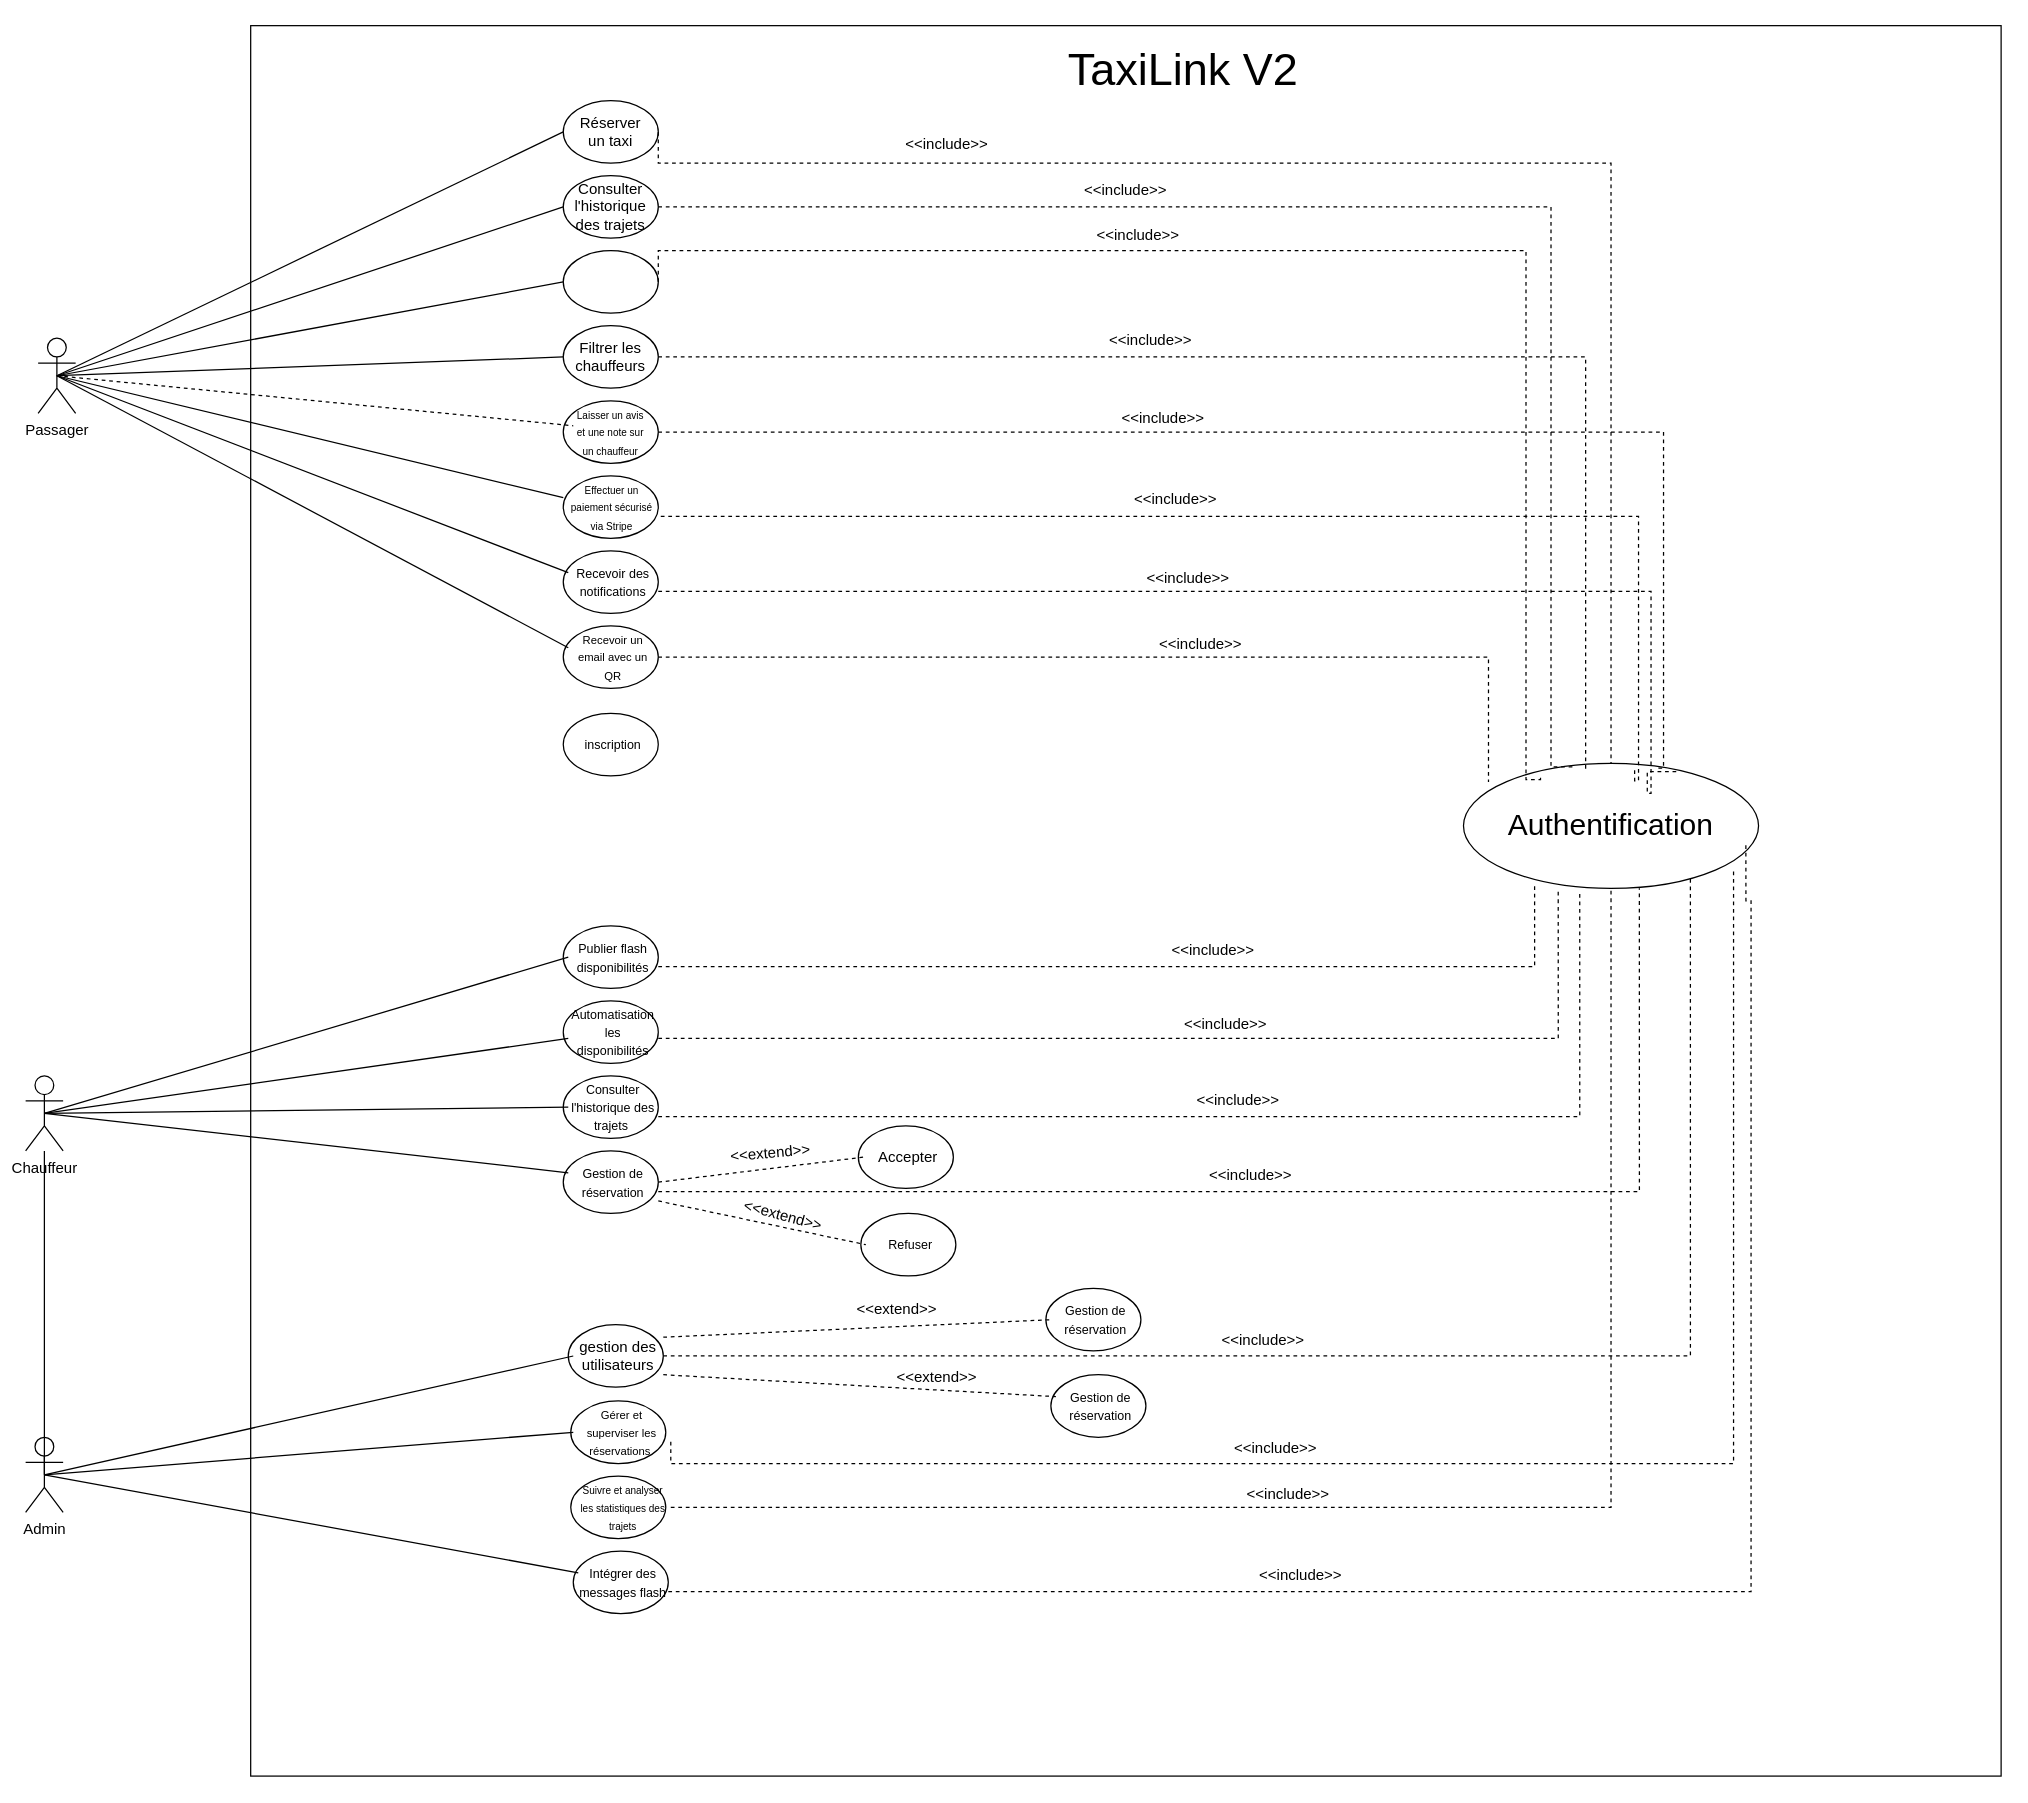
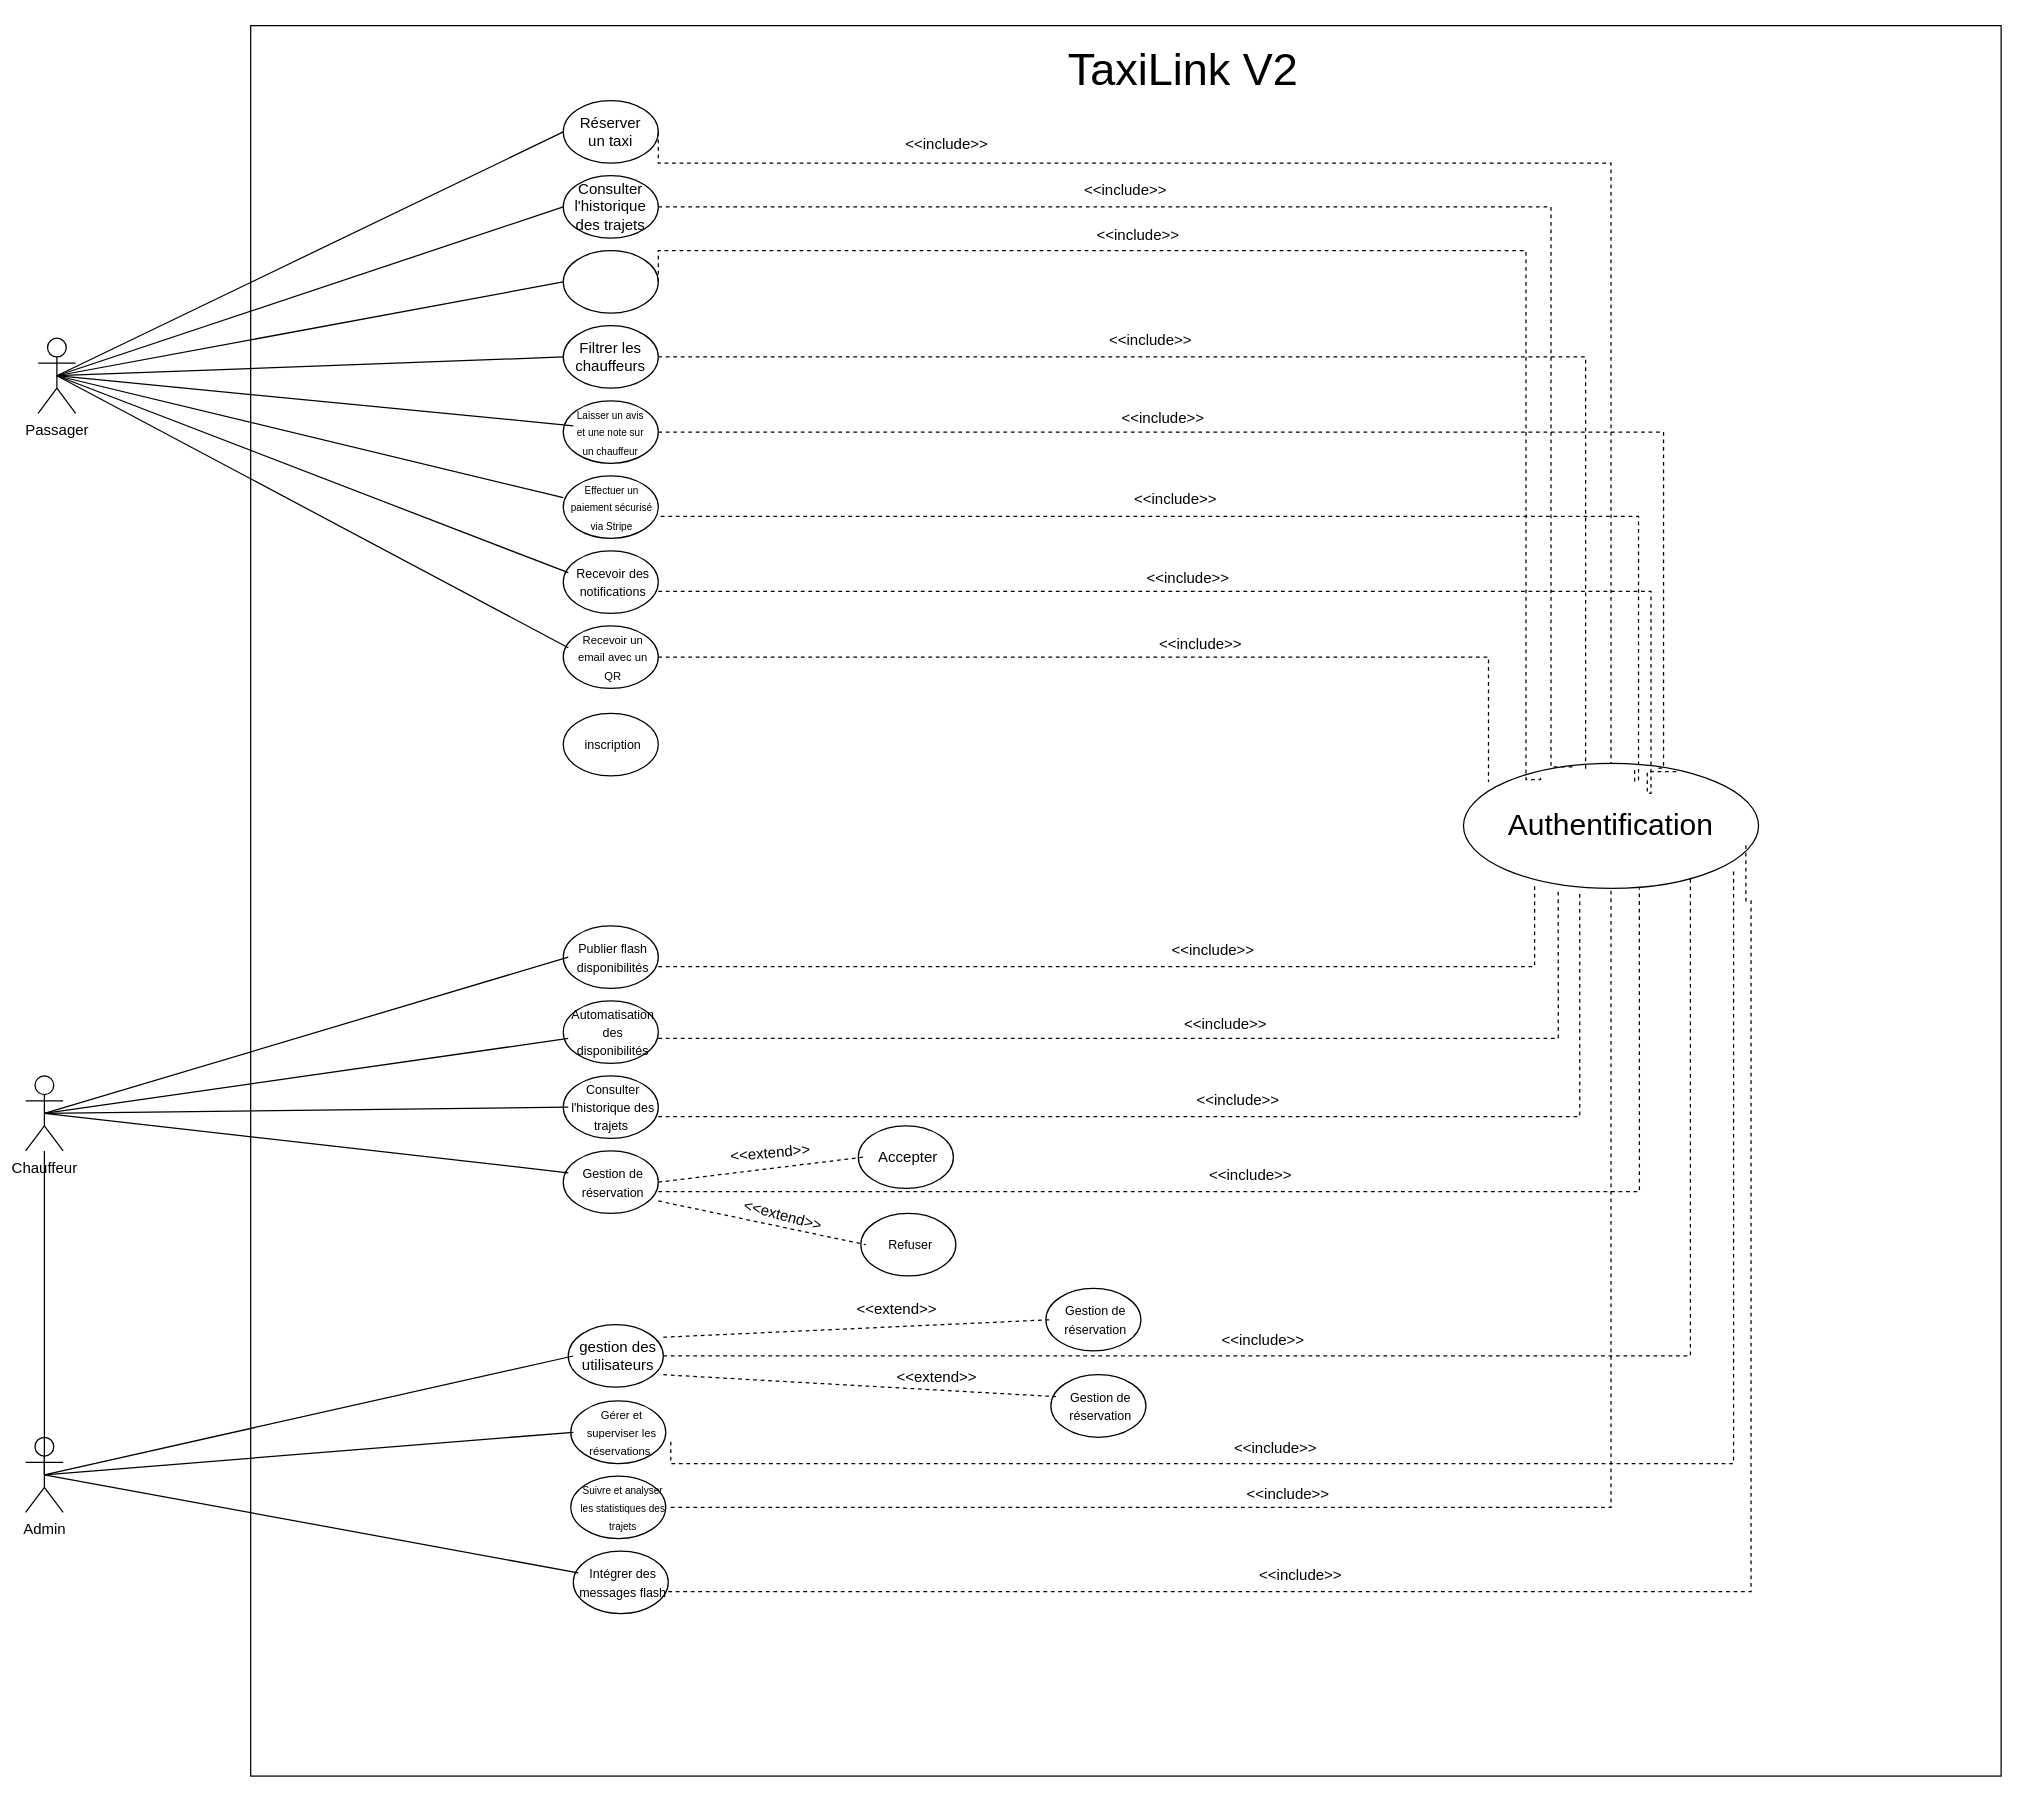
edge "Passager" -- "Laisser un avis et une note sur un chauffeur": style dashed -> solid
node "Automatisation les disponibilités": label "Automatisation les disponibilités" -> "Automatisation des disponibilités"
